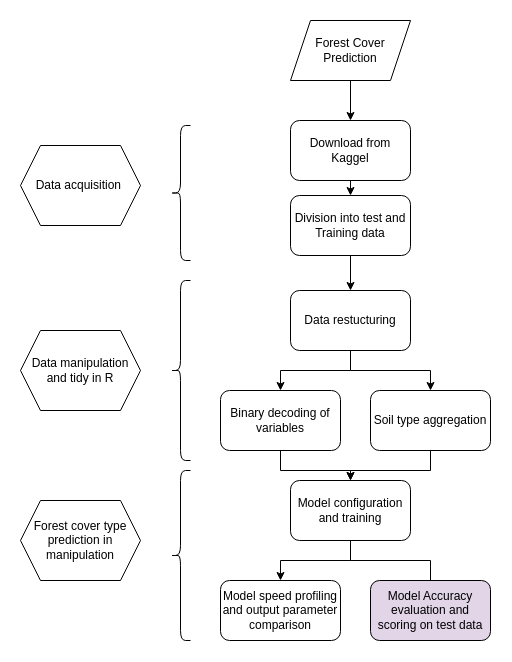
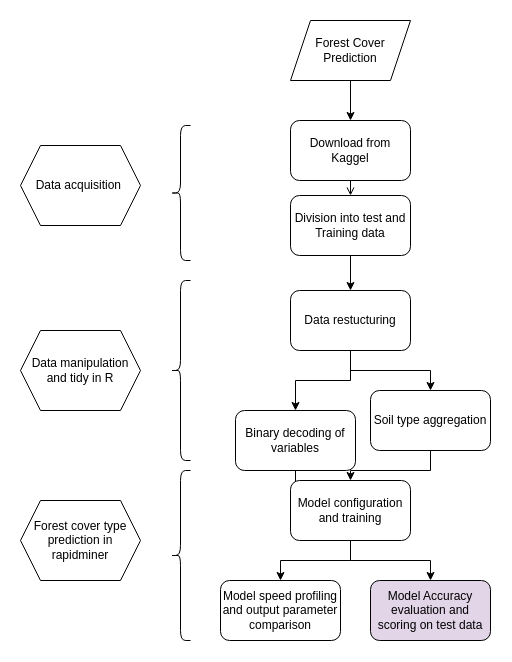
edge "Download from Kaggel" -> "Division into test and Training data": arrowhead classic -> open
node "Binary decoding of variables": moved (281, 421) -> (296, 441)
node "Forest cover type prediction in manipulation": label "Forest cover type prediction in manipulation" -> "Forest cover type prediction in rapidminer"
edge "Model configuration and training" -- "Model Accuracy evaluation and scoring on test data": arrowhead none -> classic
